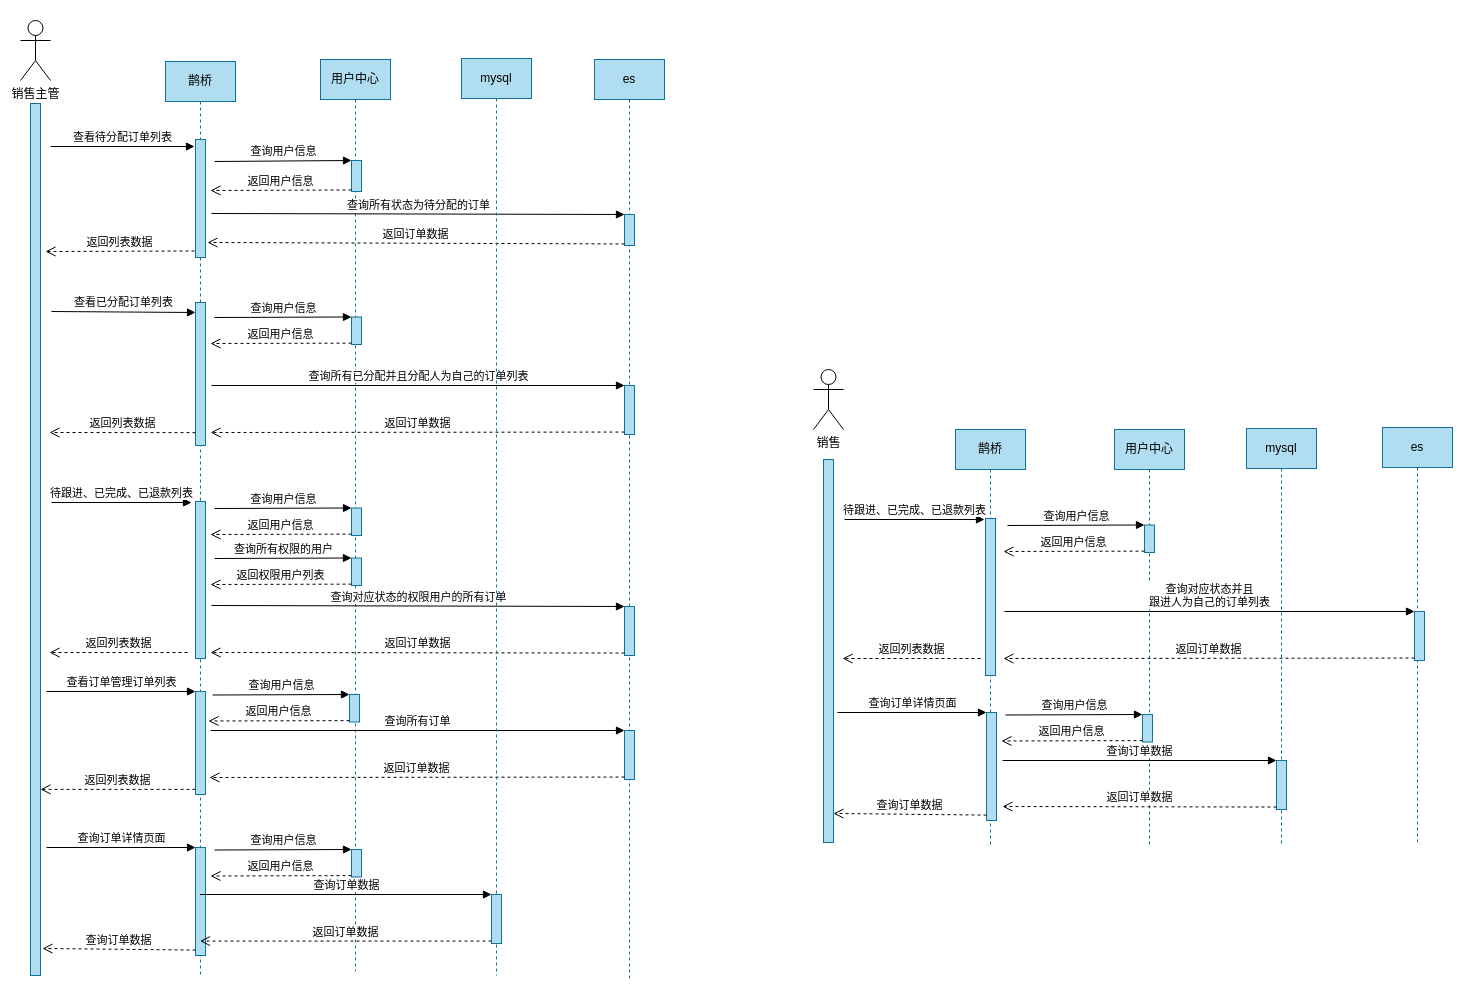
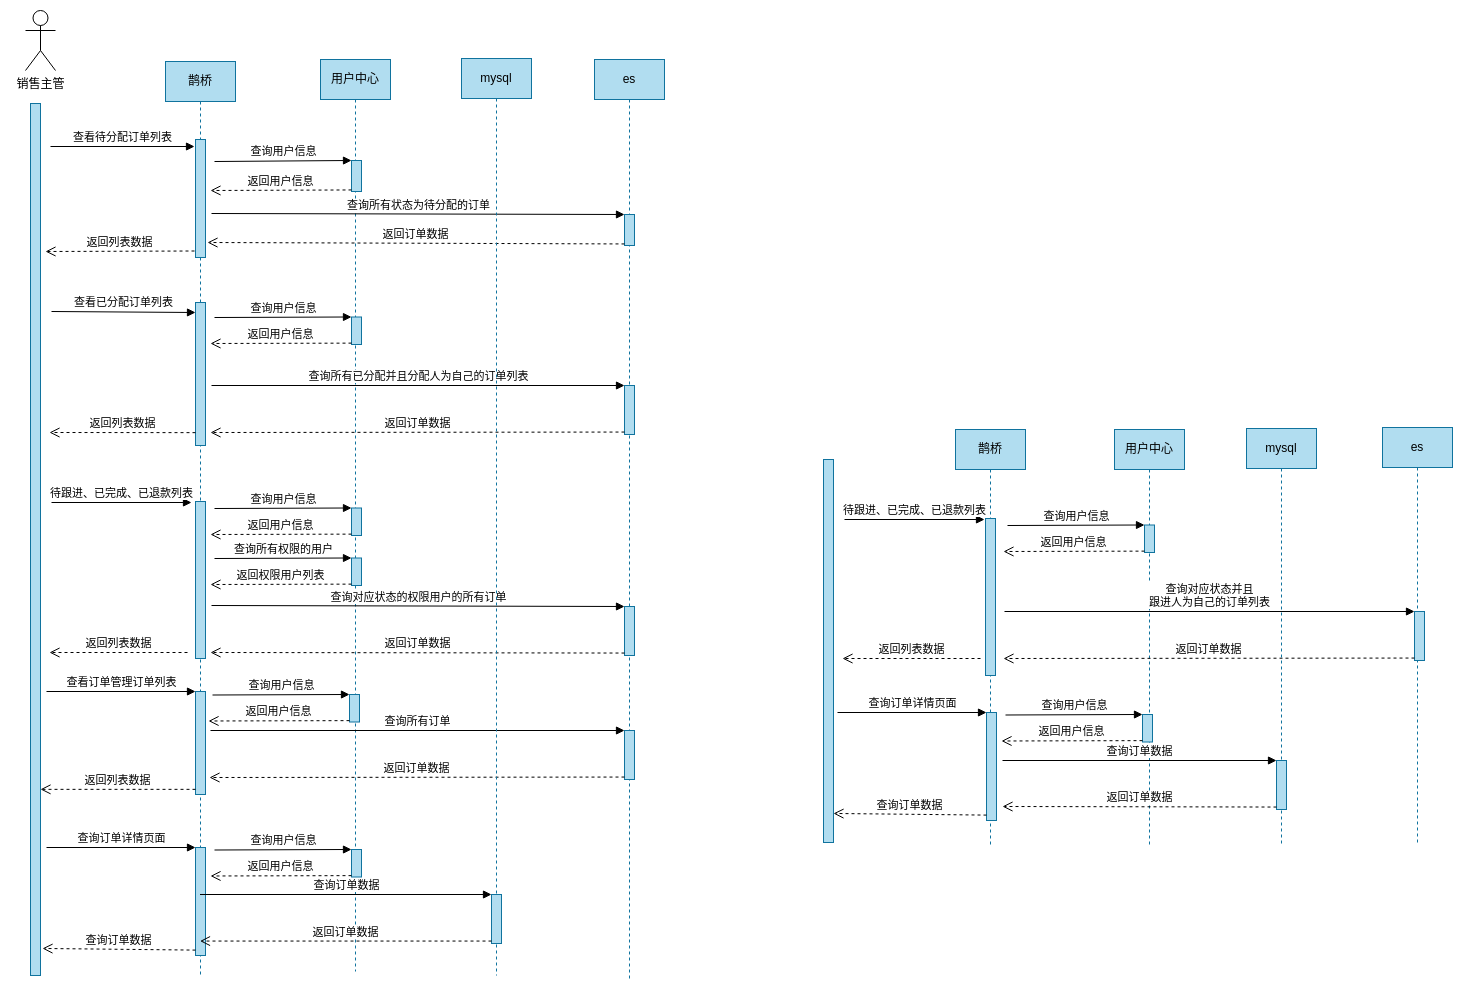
node "销售主管": moved (36, 51) -> (41, 41)
node "销售": removed
